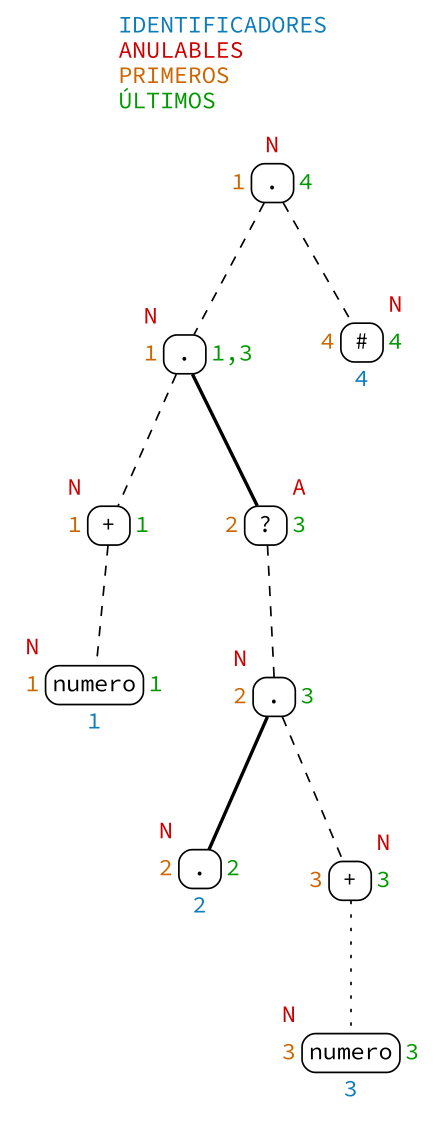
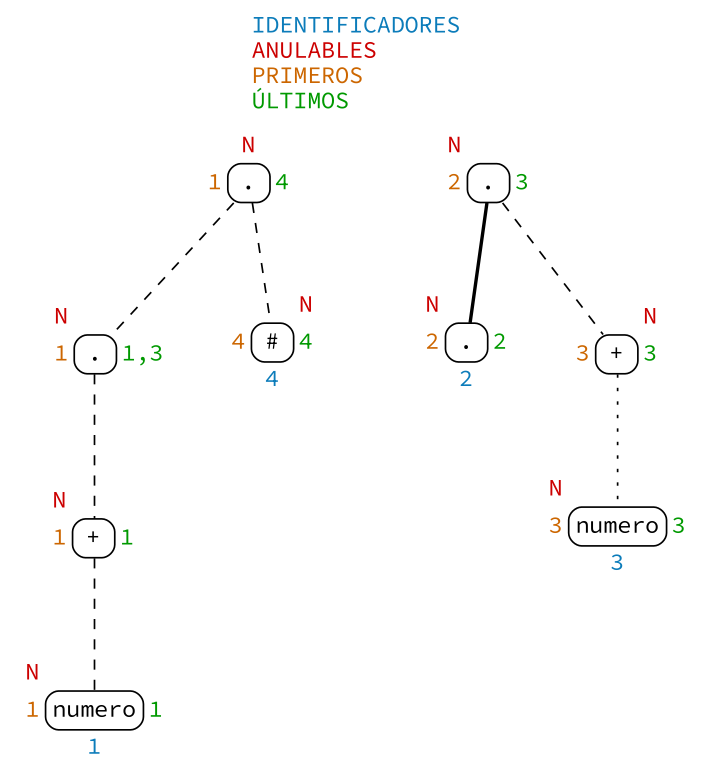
node "A": removed
